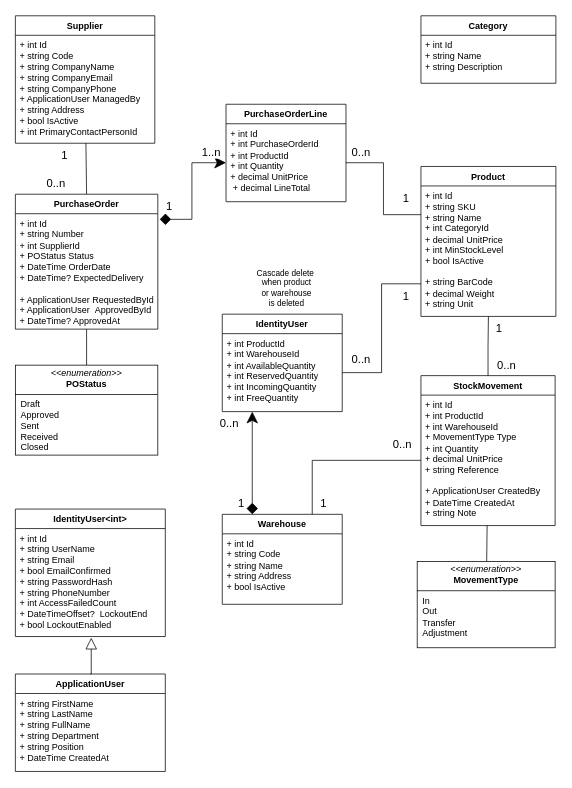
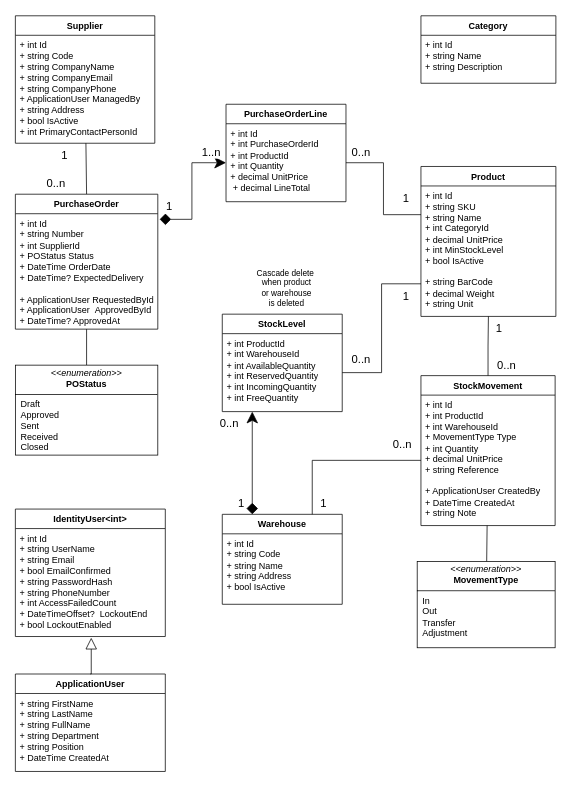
node "IdentityUser": label "IdentityUser" -> "StockLevel"
